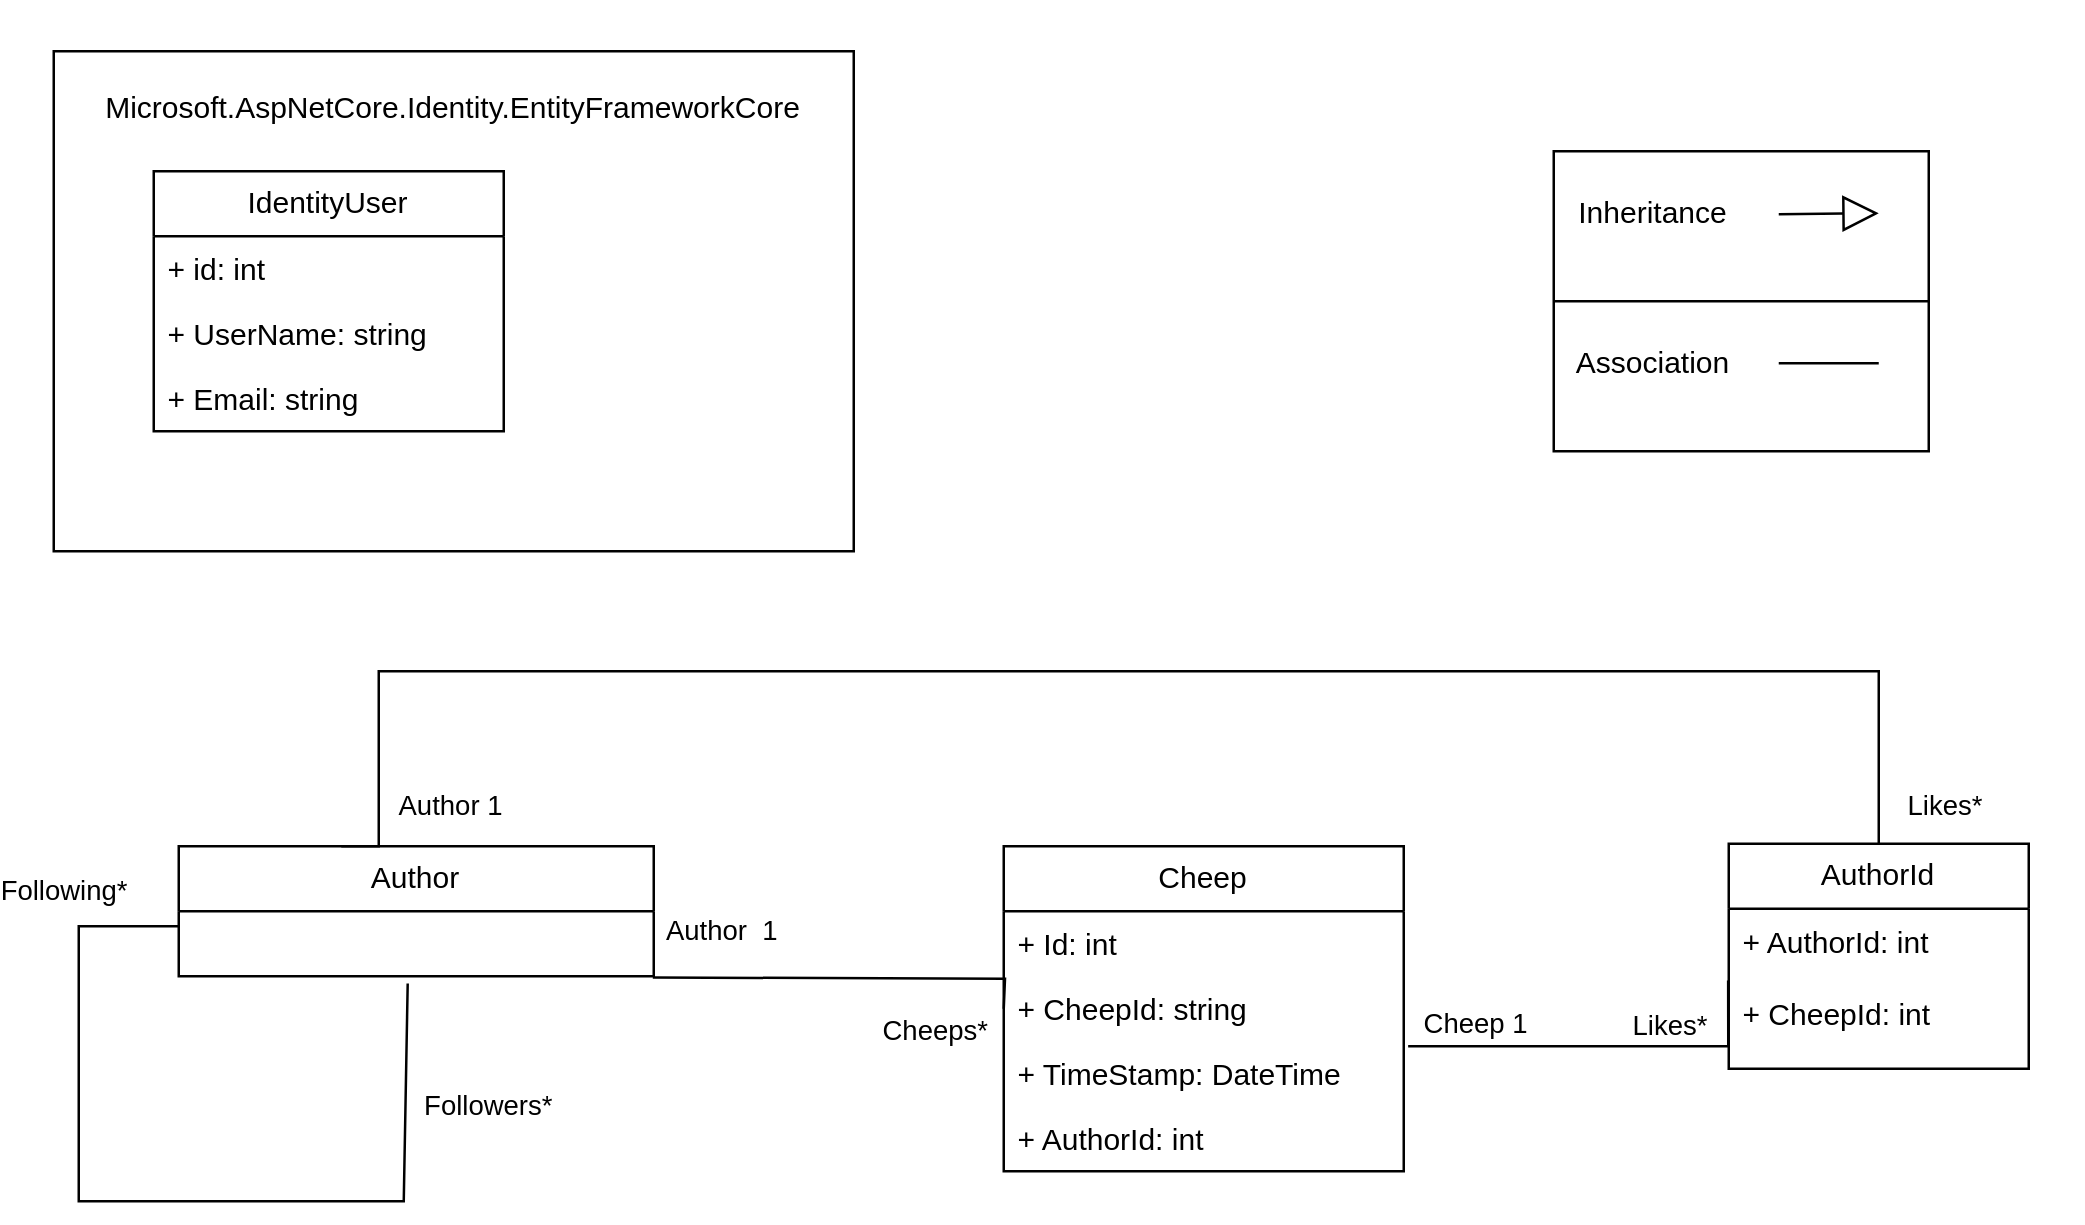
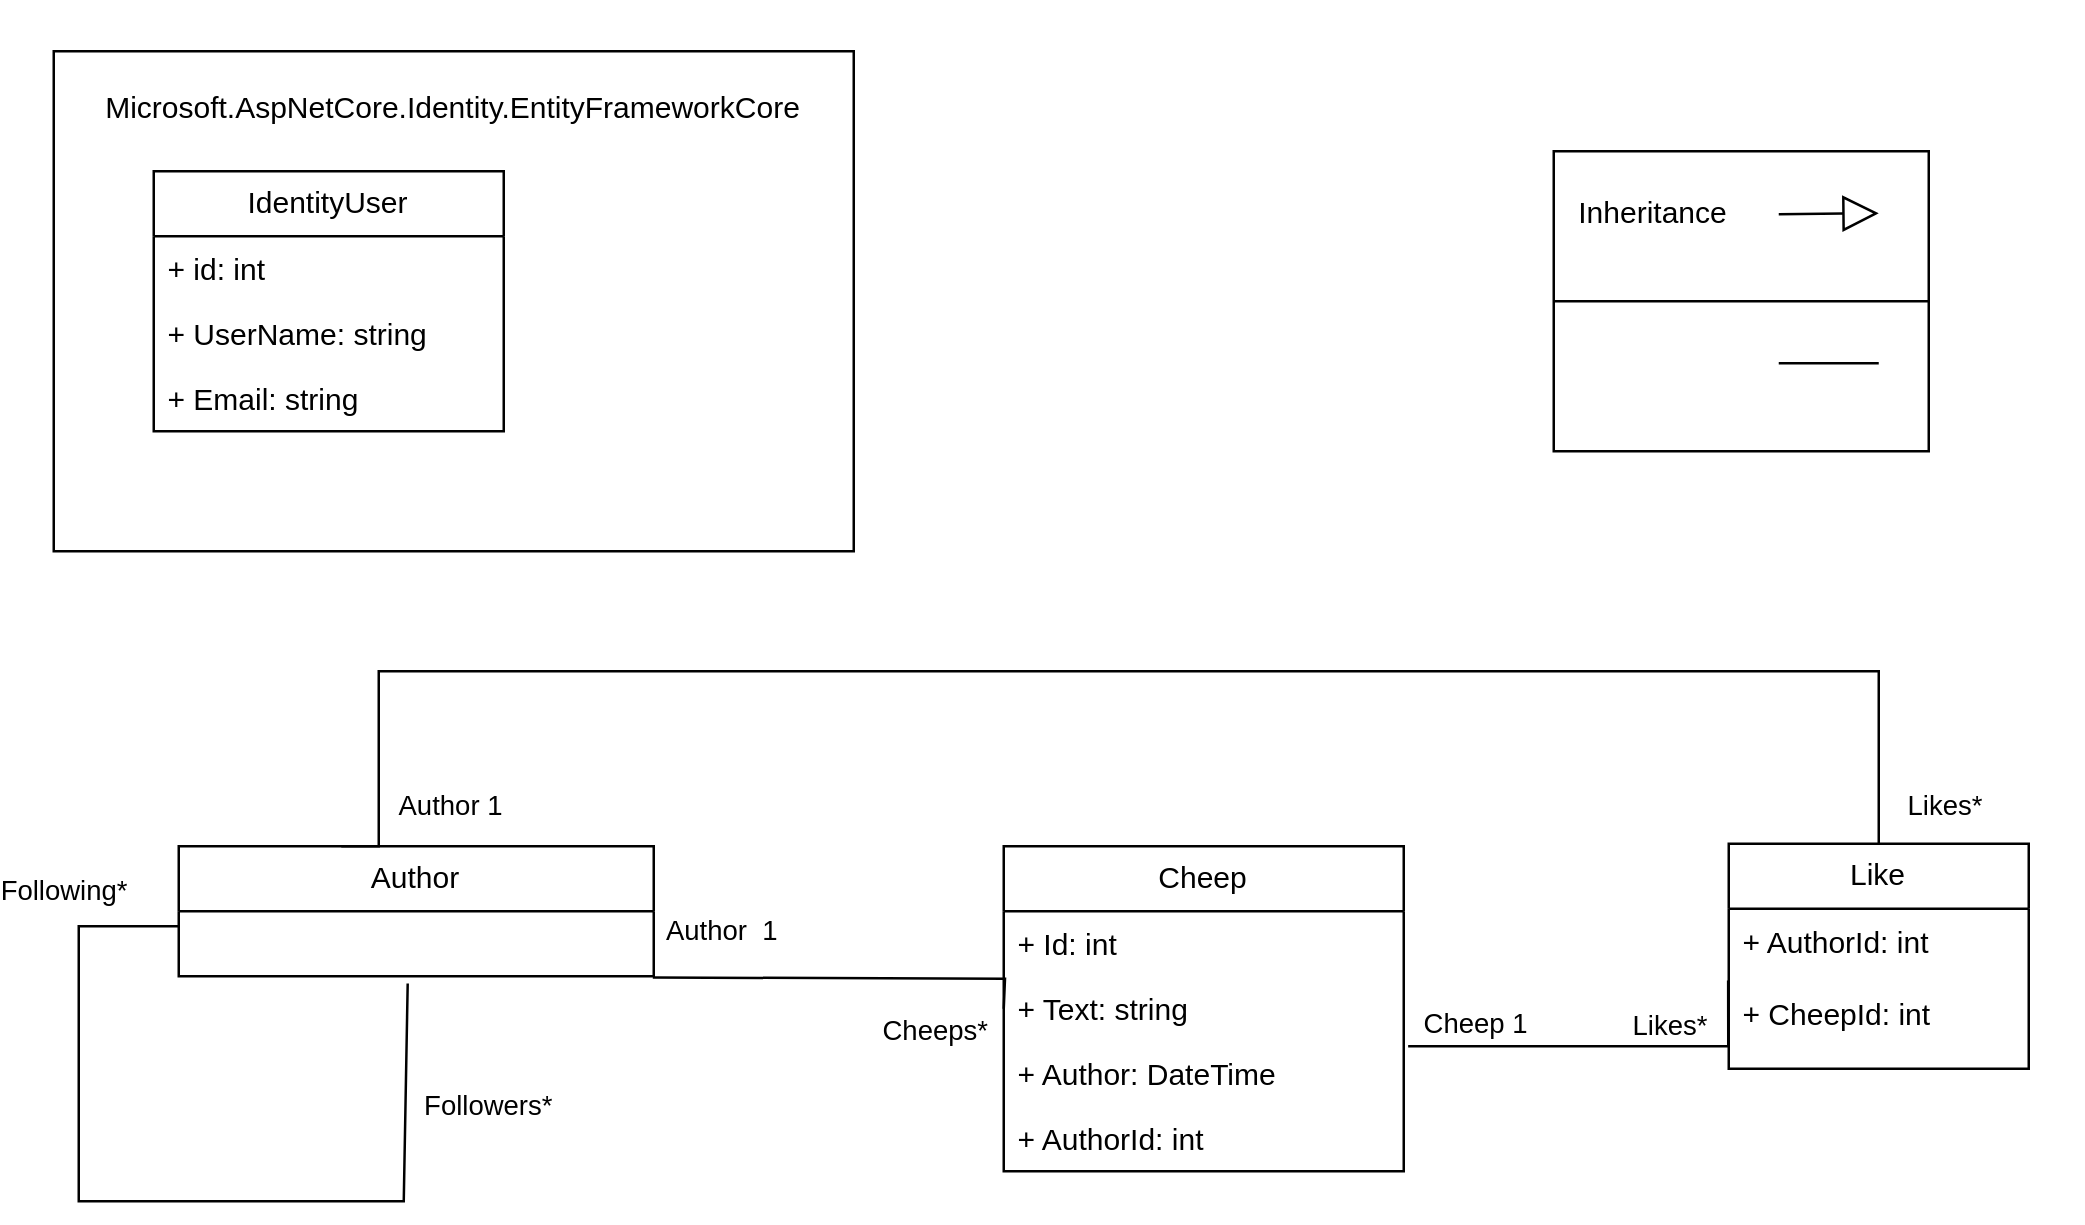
node "Association": removed
node "AuthorId": label "AuthorId" -> "Like"
node "+ CheepId: string": label "+ CheepId: string" -> "+ Text: string"
node "+ TimeStamp: DateTime": label "+ TimeStamp: DateTime" -> "+ Author: DateTime"
